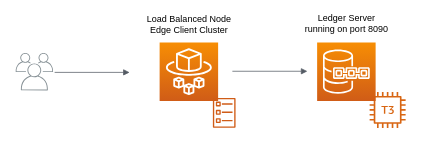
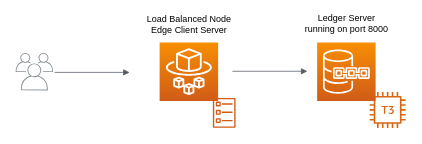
node "Load Balanced Node Edge Client Cluster": label "Load Balanced Node Edge Client Cluster" -> "Load Balanced Node Edge Client Server"
node "Ledger Server running on port 8090": label "Ledger Server running on port 8090" -> "Ledger Server running on port 8000"
